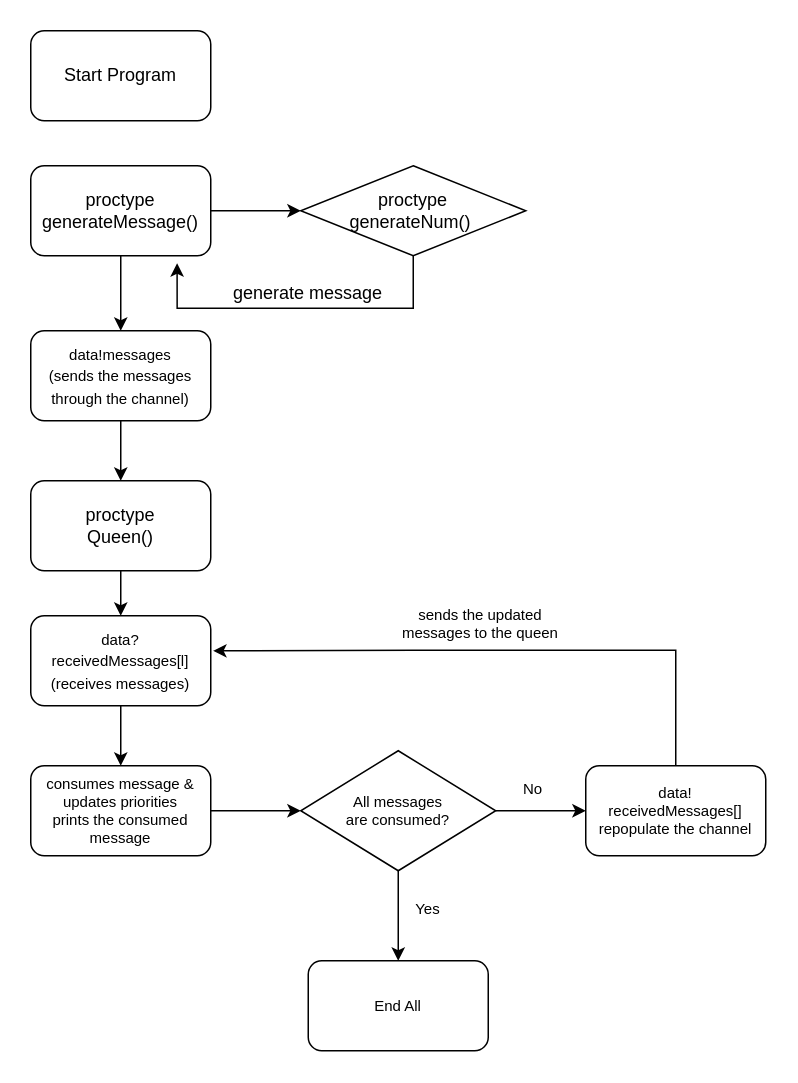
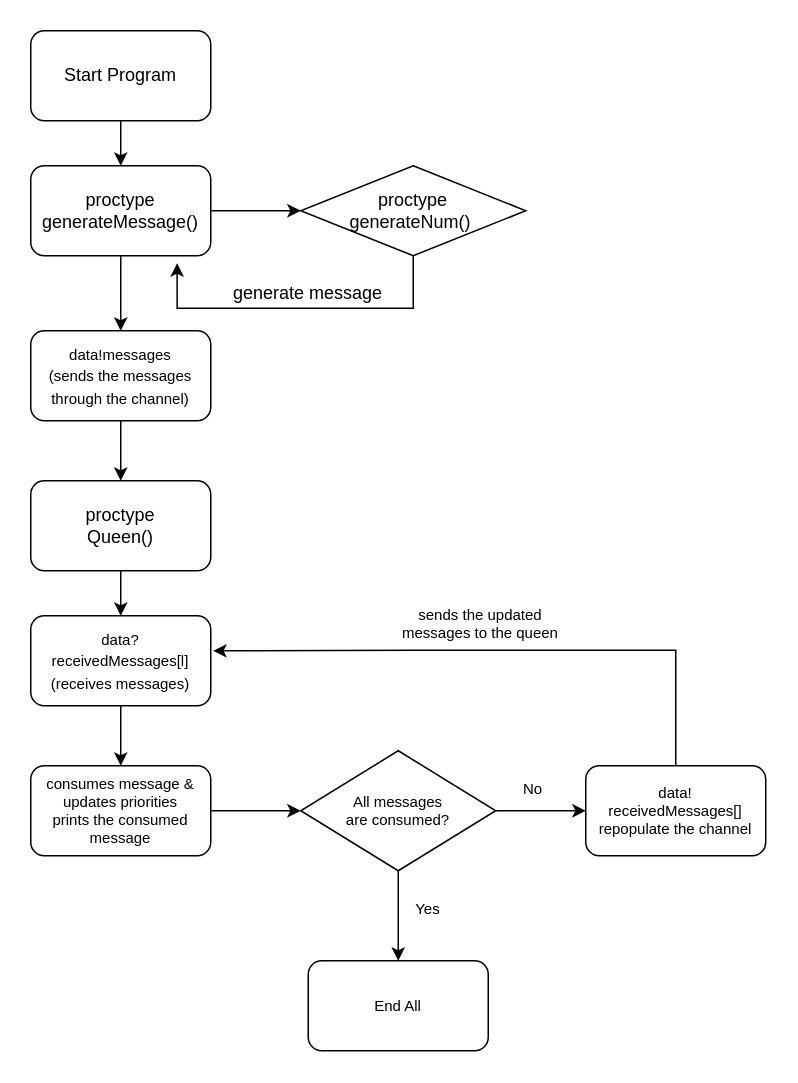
edge "Start Program" -> "proctype generateMessage()": added
